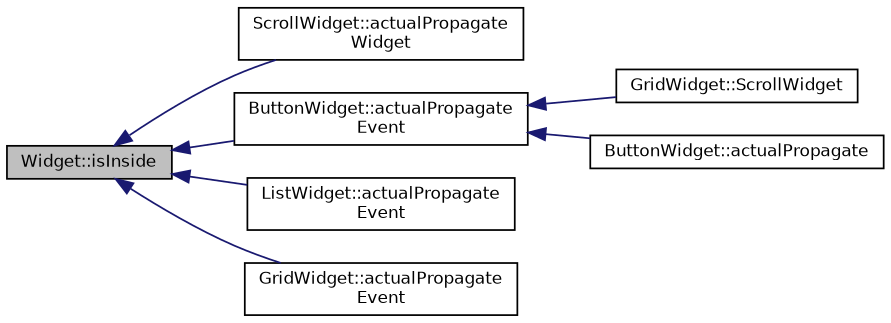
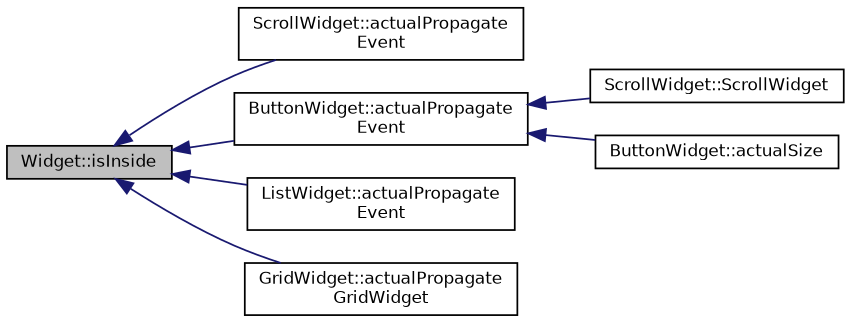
node "ScrollWidget::actualPropagate Widget": label "ScrollWidget::actualPropagate Widget" -> "ScrollWidget::actualPropagate Event"
node "GridWidget::ScrollWidget": label "GridWidget::ScrollWidget" -> "ScrollWidget::ScrollWidget"
node "ButtonWidget::actualPropagate": label "ButtonWidget::actualPropagate" -> "ButtonWidget::actualSize"
node "GridWidget::actualPropagate Event": label "GridWidget::actualPropagate Event" -> "GridWidget::actualPropagate GridWidget"
